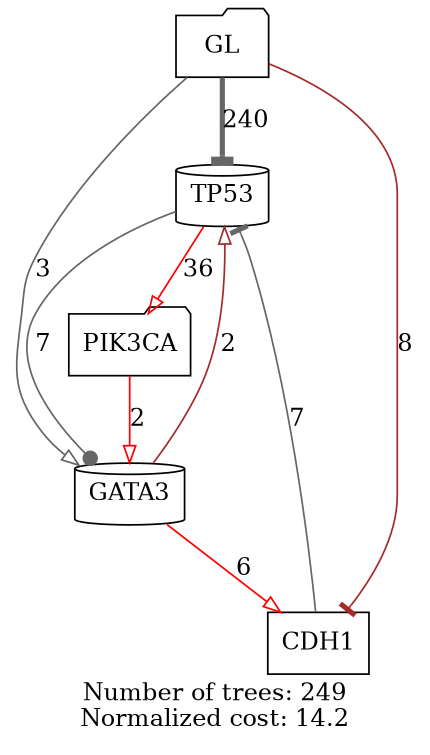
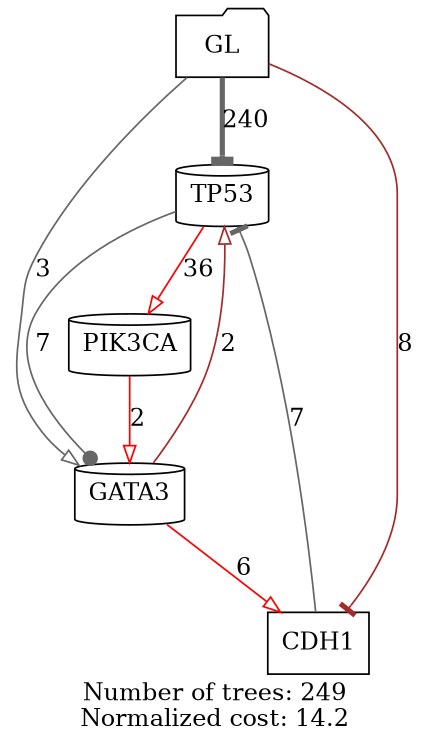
node "PIK3CA": shape folder -> cylinder
